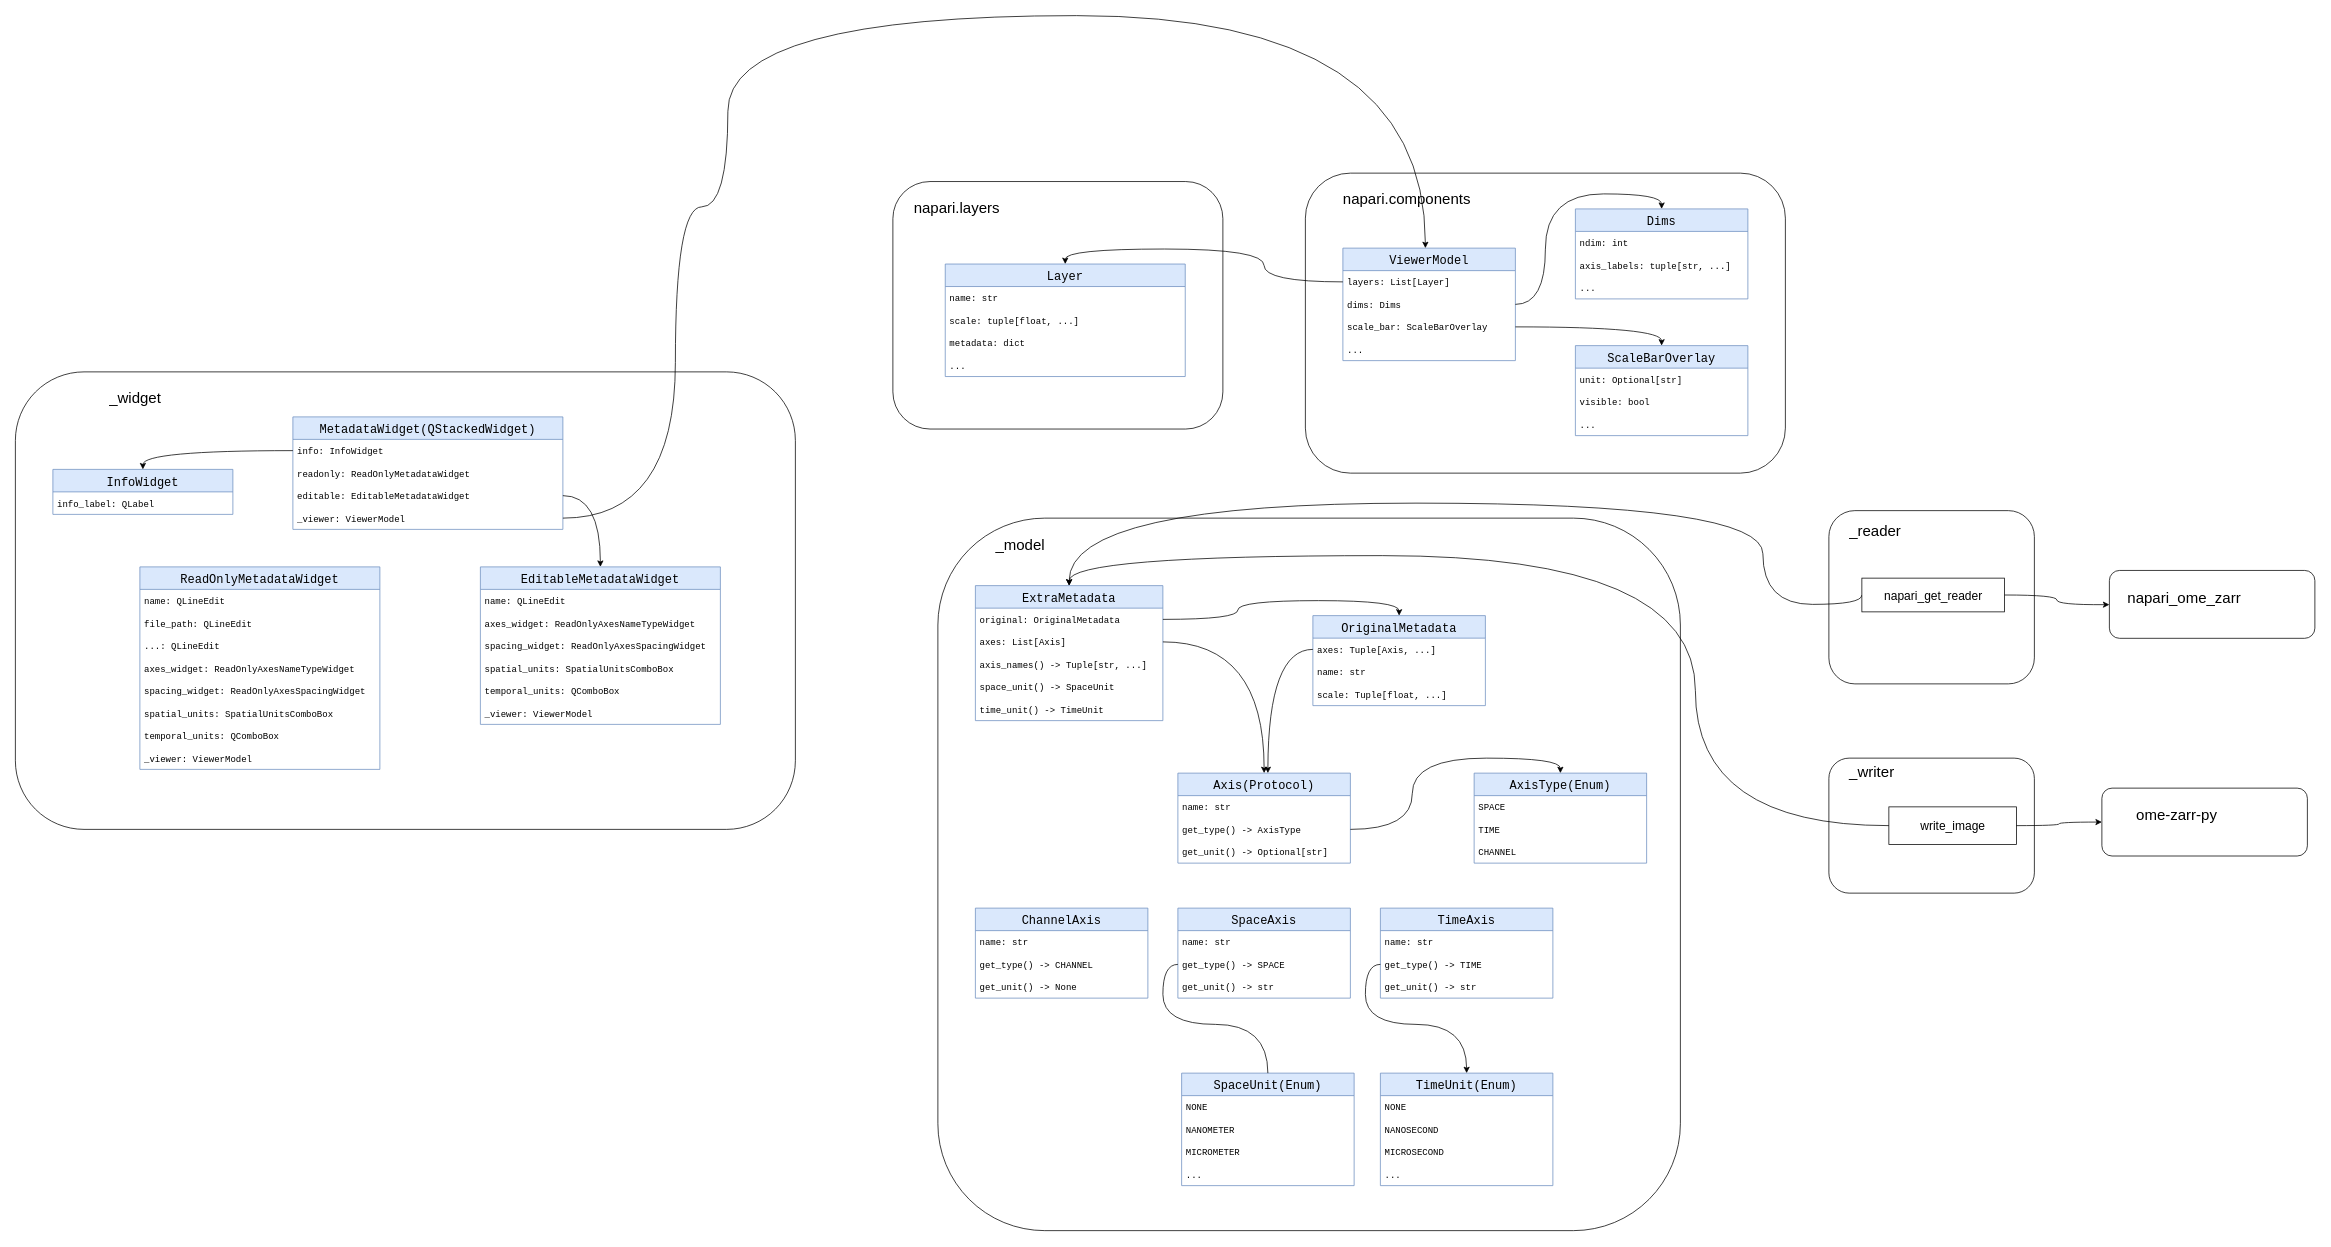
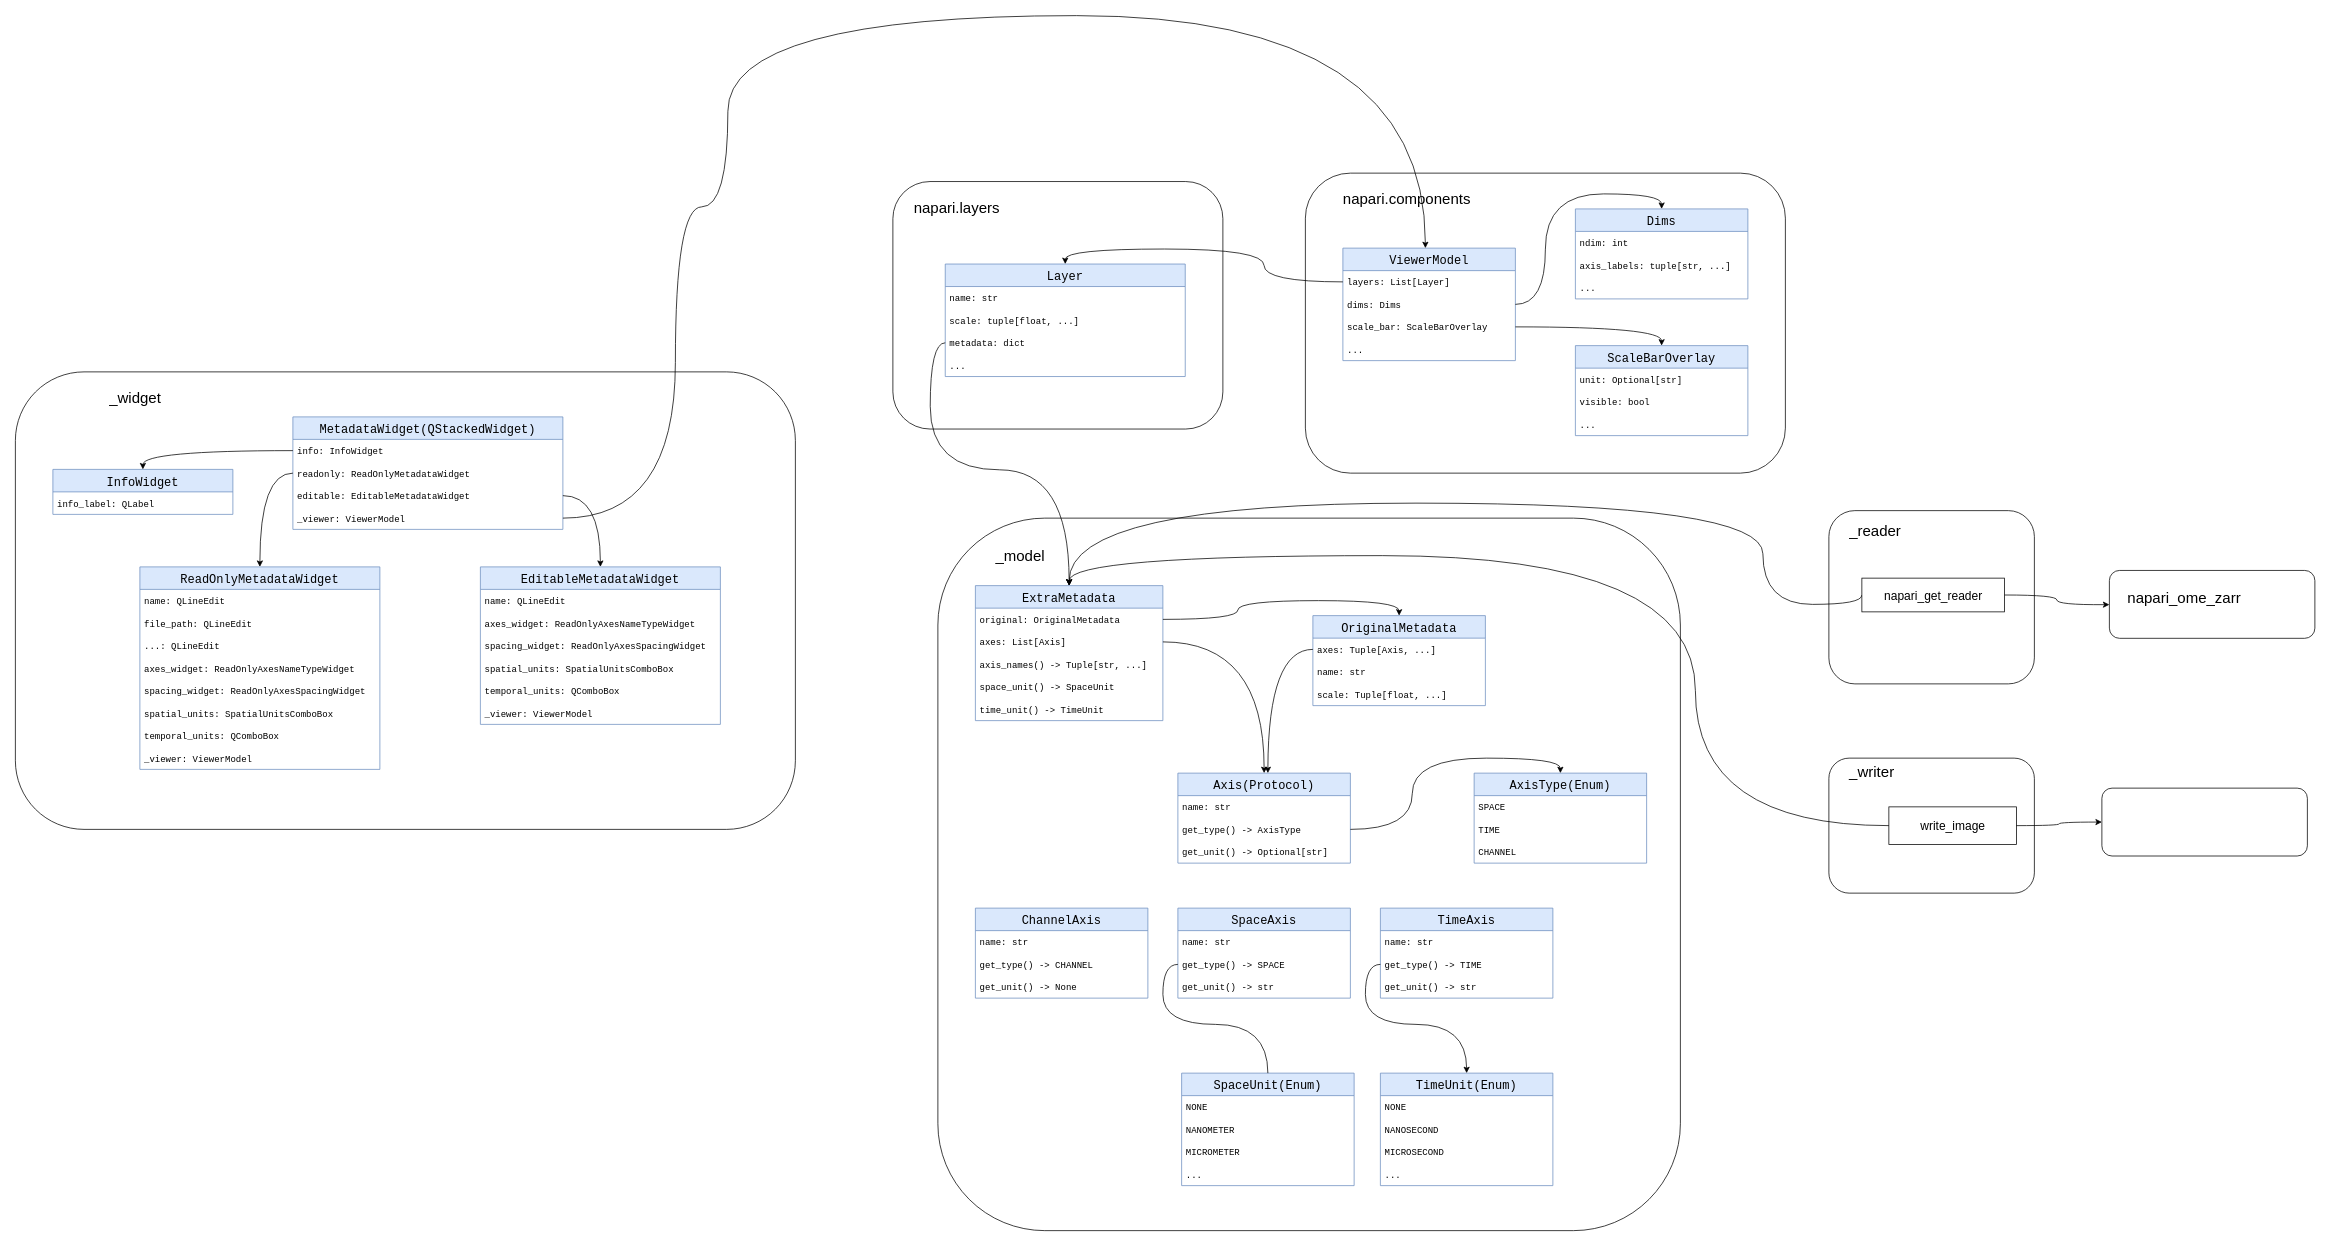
edge "metadata: dict" -> "ExtraMetadata": added
edge "readonly: ReadOnlyMetadataWidget" -> "ReadOnlyMetadataWidget": added
node "_model": moved (1020, 544) -> (1020, 556)
node "ome-zarr-py": removed
